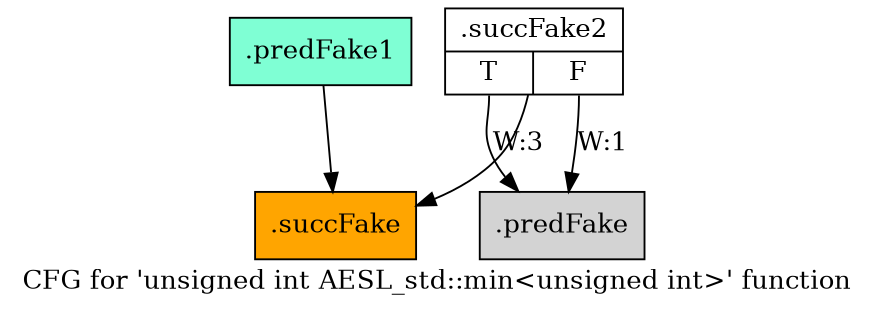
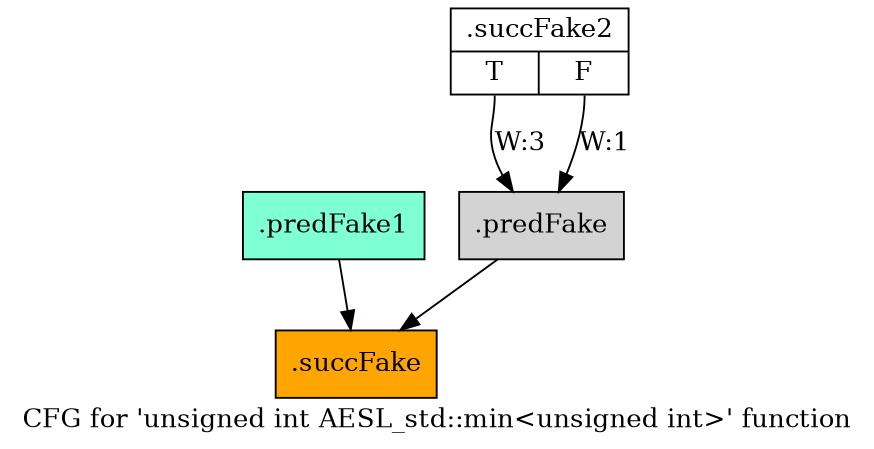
edge ".succFake2" -> ".succFake": now ".predFake" -> ".succFake"
